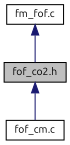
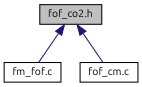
edge "fof_co2.h" -> "fm_fof.c": reversed
